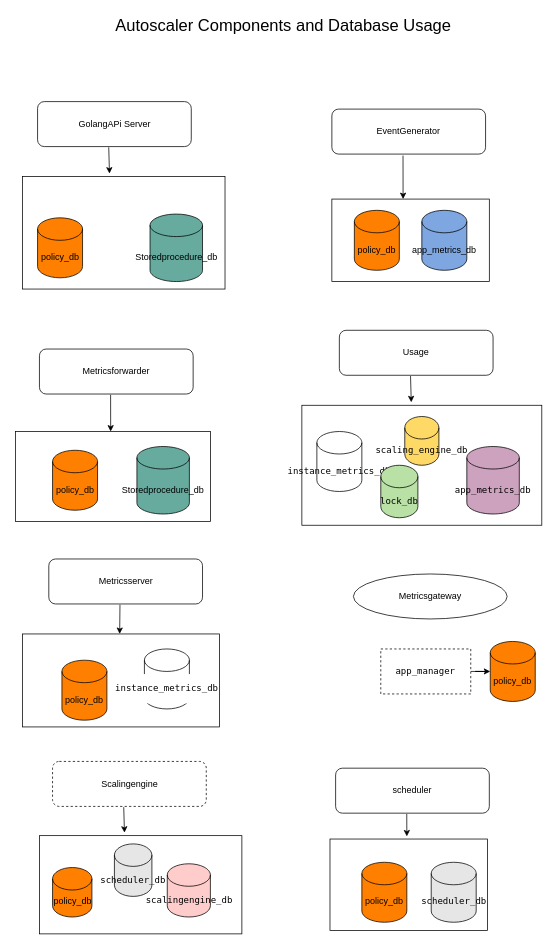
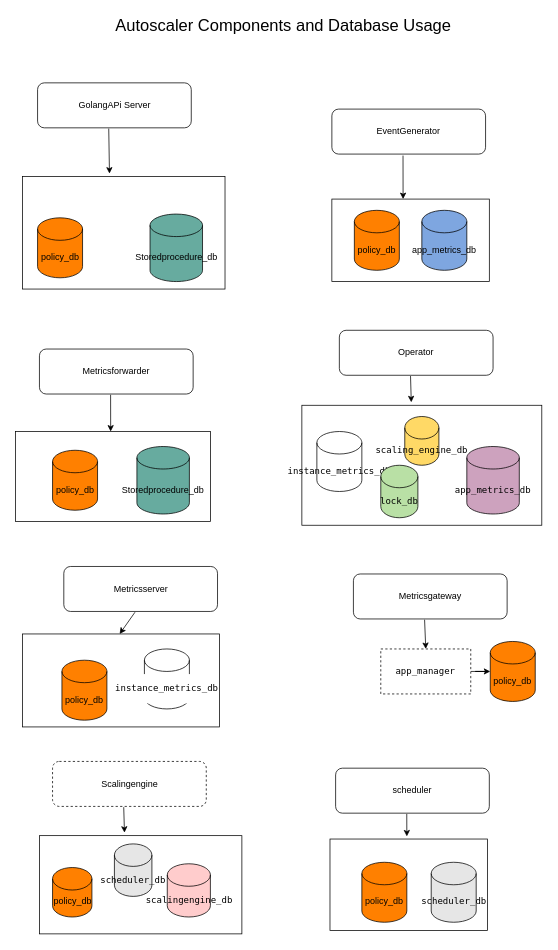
node "GolangAPi Server": moved (114, 124) -> (114, 105)
node "Usage": label "Usage" -> "Operator"
node "Metricsserver": moved (126, 582) -> (141, 589)
node "Metricsgateway": shape ellipse -> rounded rectangle
edge "Metricsgateway" -> "app_manager": added
